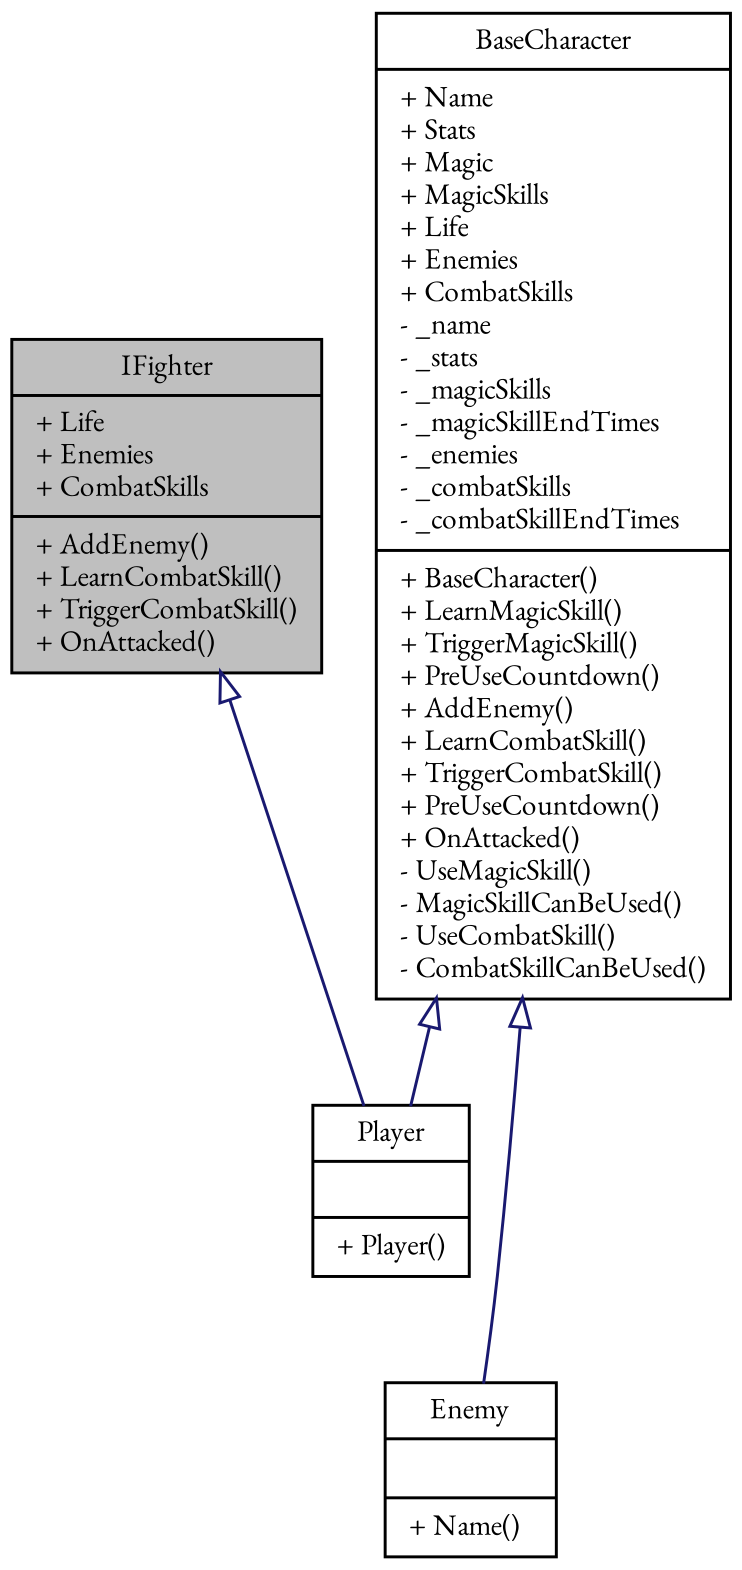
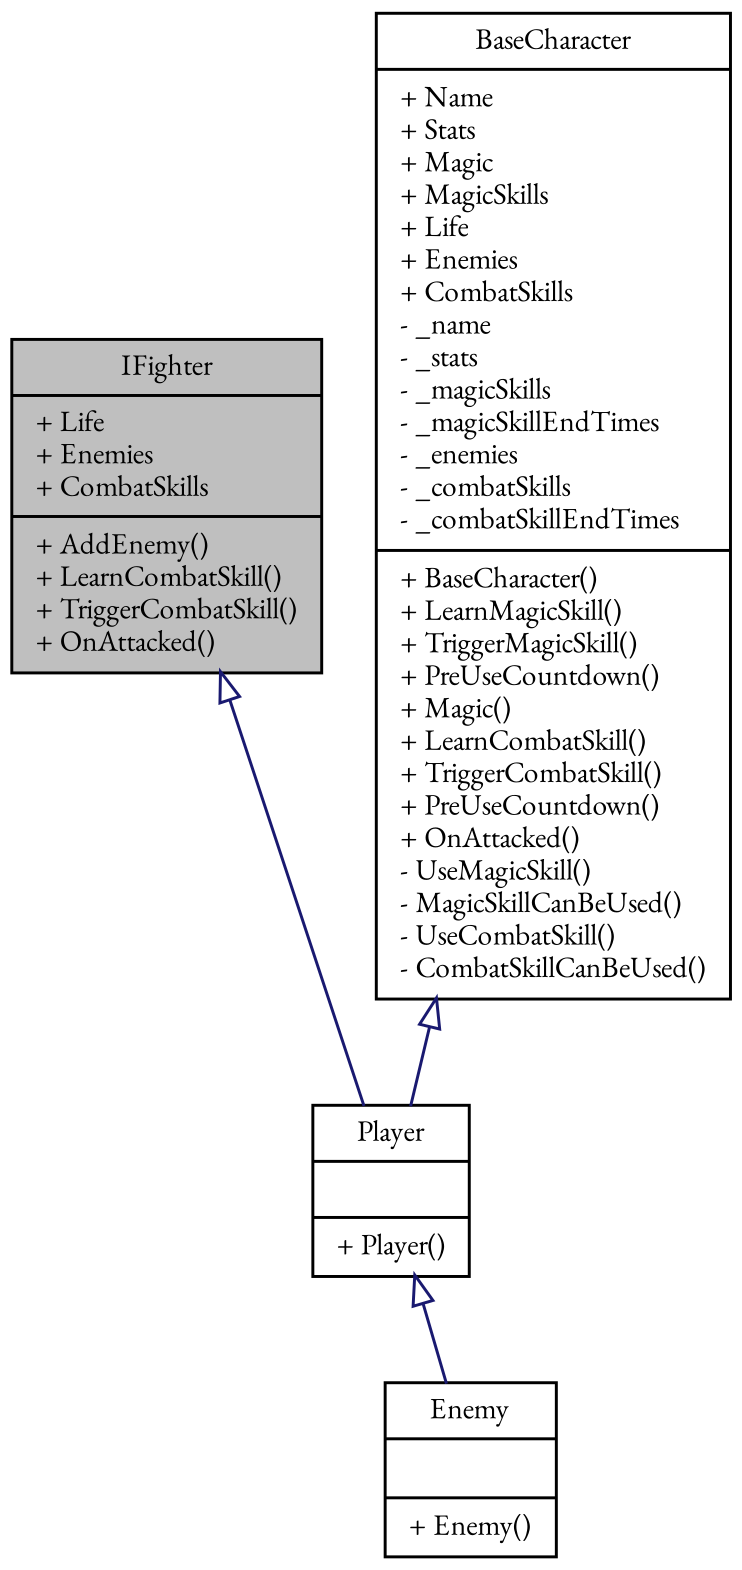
node "BaseCharacter": text "+ AddEnemy()" -> "+ Magic()"
edge "Enemy" -> "BaseCharacter": now "Enemy" -> "Player"
node "Enemy": text "+ Name()" -> "+ Enemy()"
